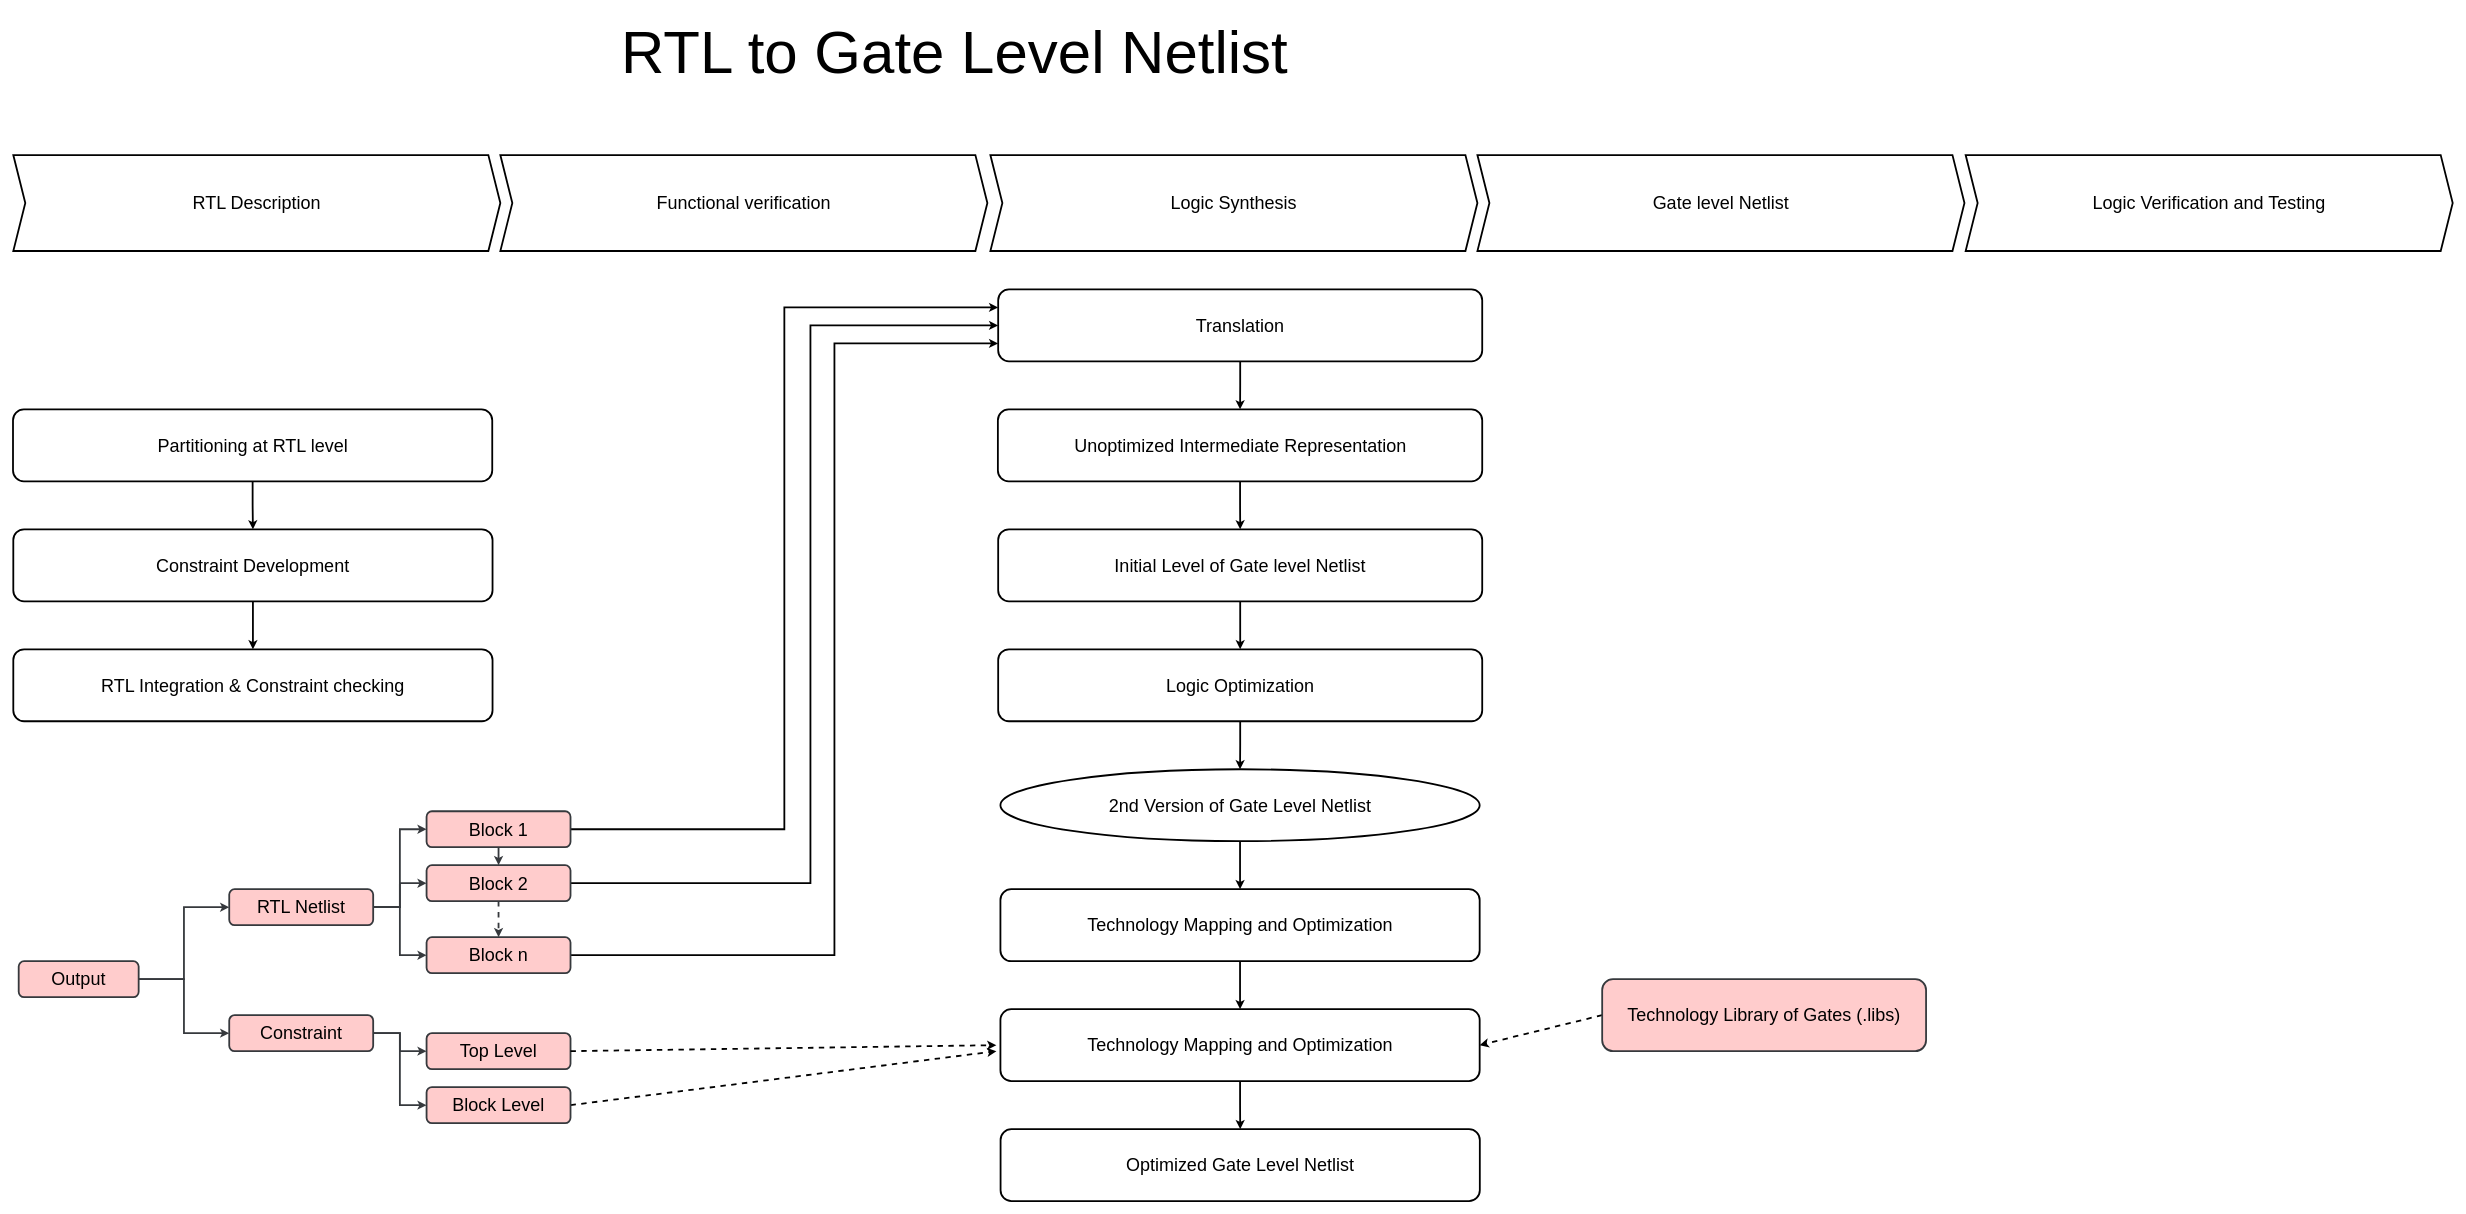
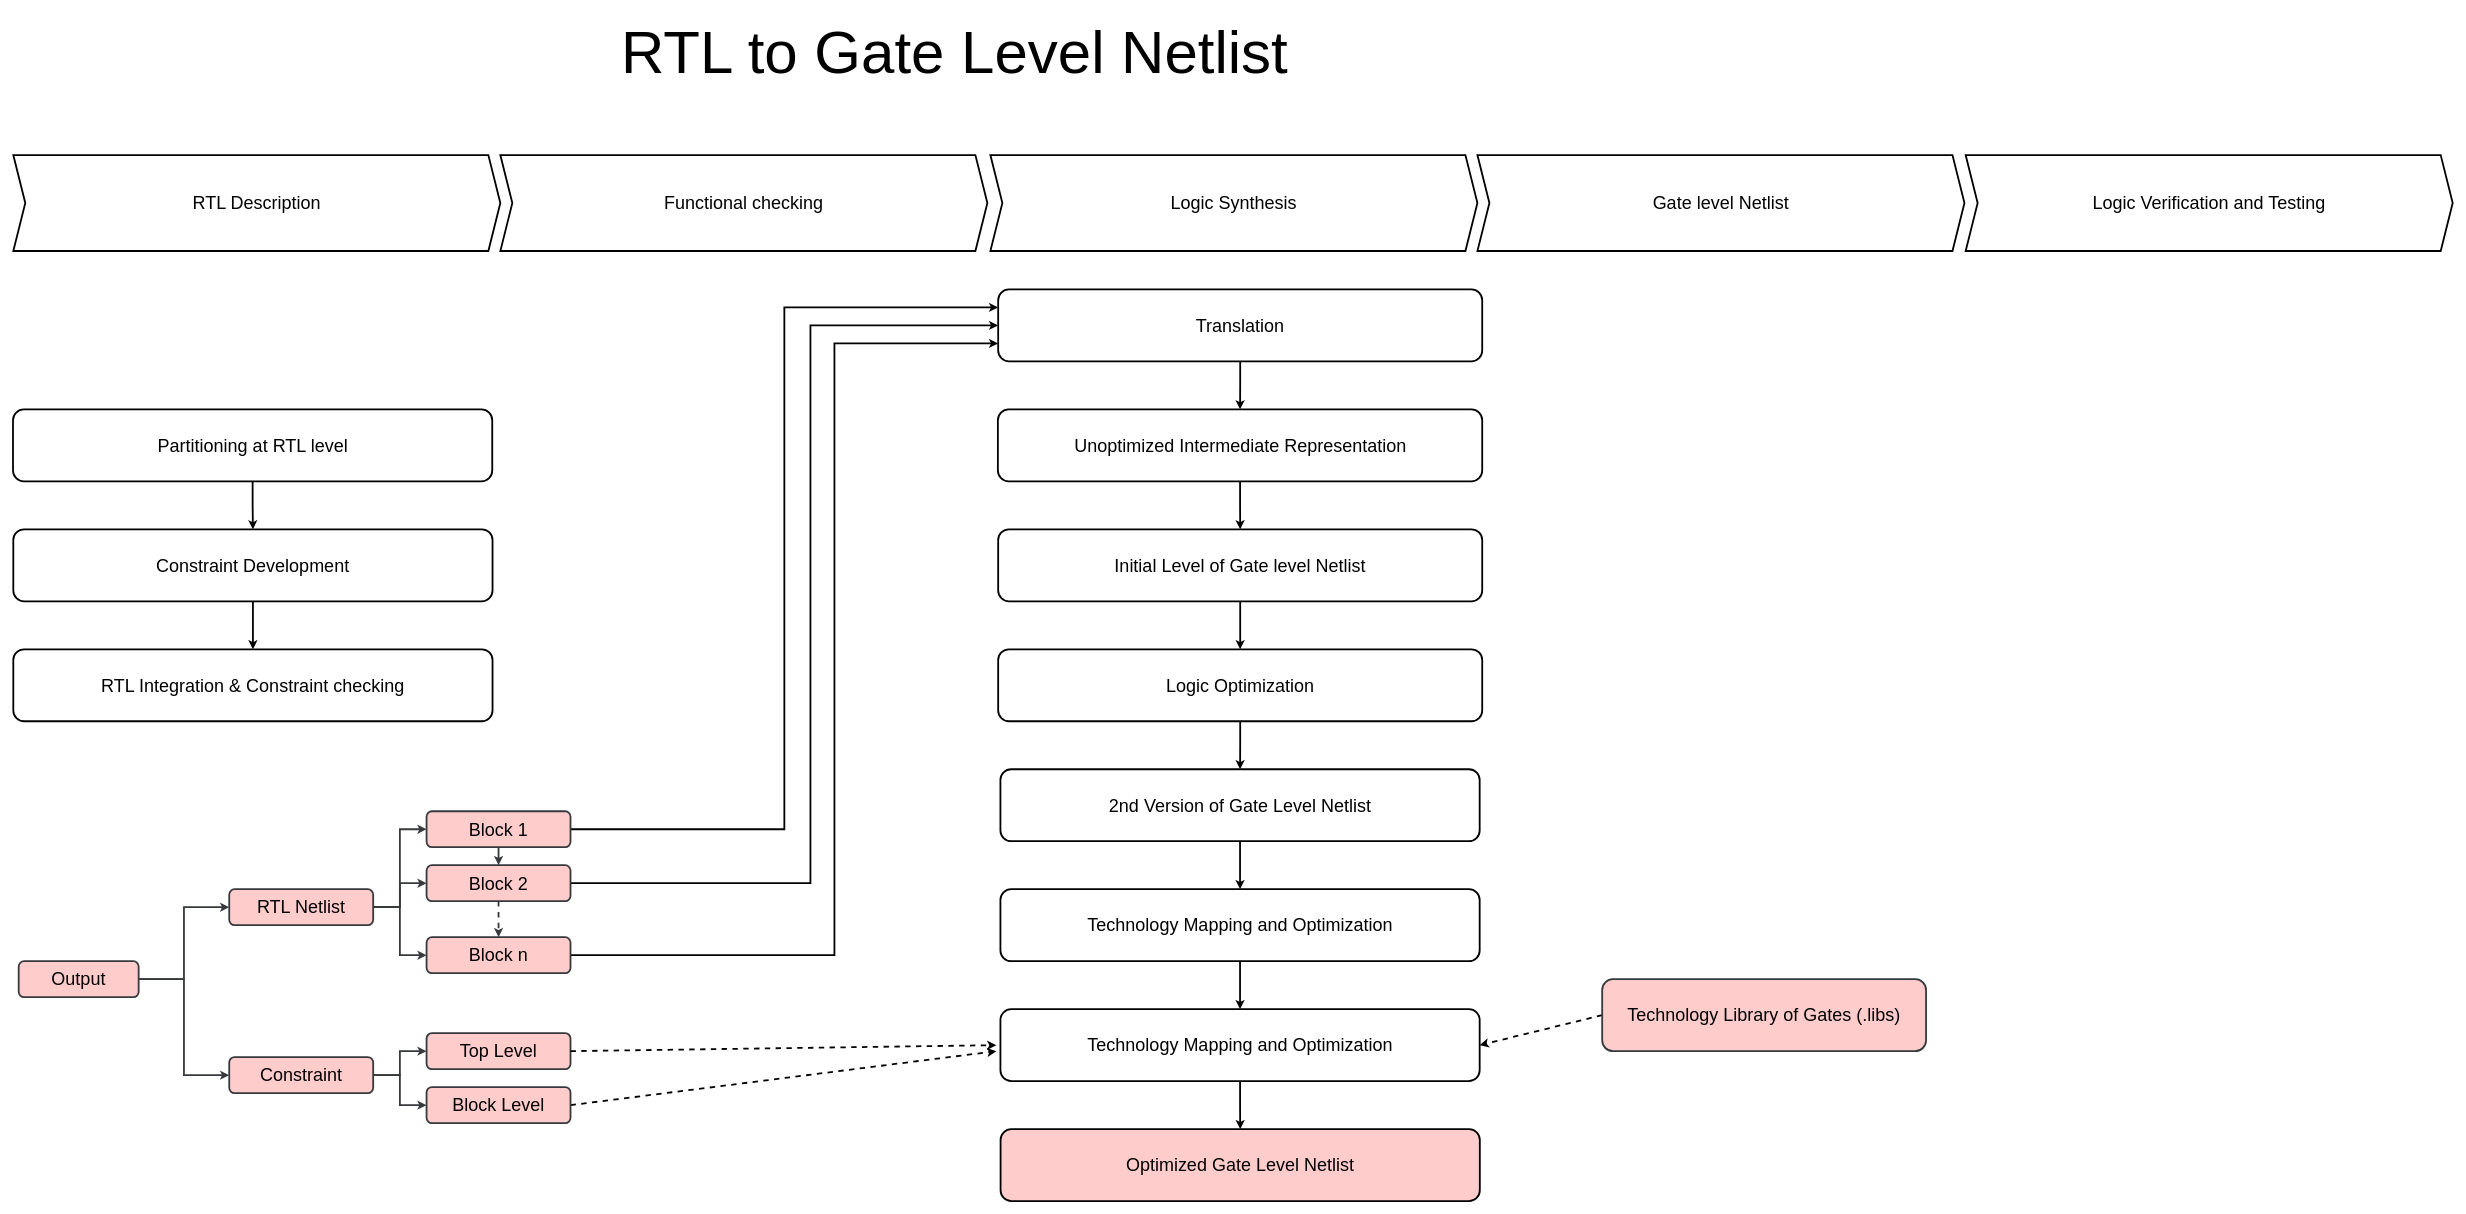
node "Functional verification": label "Functional verification" -> "Functional checking"
node "2nd Version of Gate Level Netlist": shape ellipse -> rounded rectangle
node "Constraint": moved (301, 1034) -> (301, 1076)
node "Optimized Gate Level Netlist": fillcolor #ffffff -> #ffcccc
